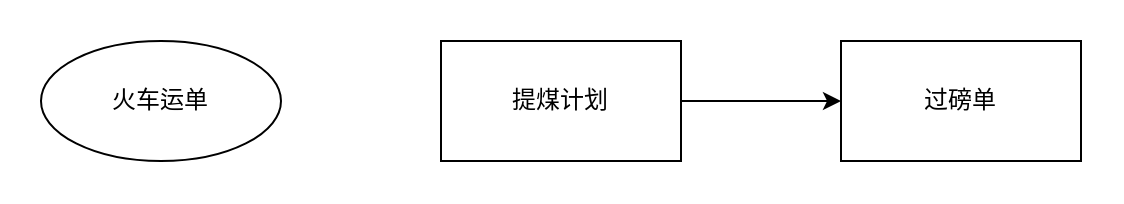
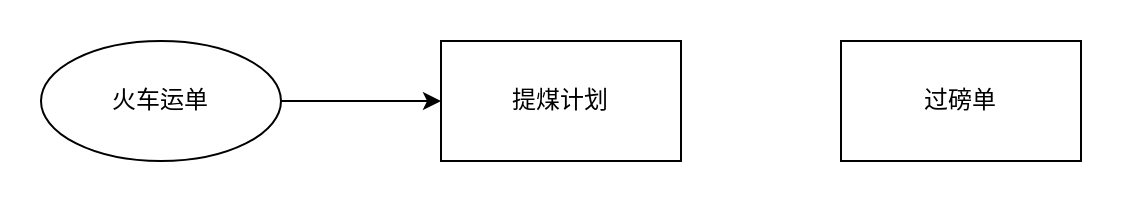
edge "火车运单" -> "提煤计划": added
edge "提煤计划" -> "过磅单": removed
